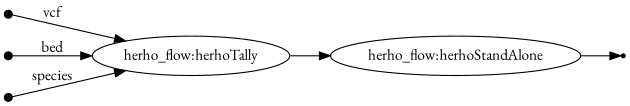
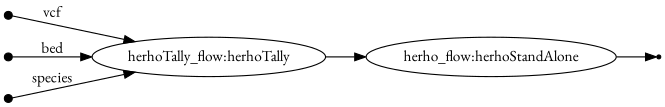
node "herho_flow:herhoTally": label "herho_flow:herhoTally" -> "herhoTally_flow:herhoTally"
